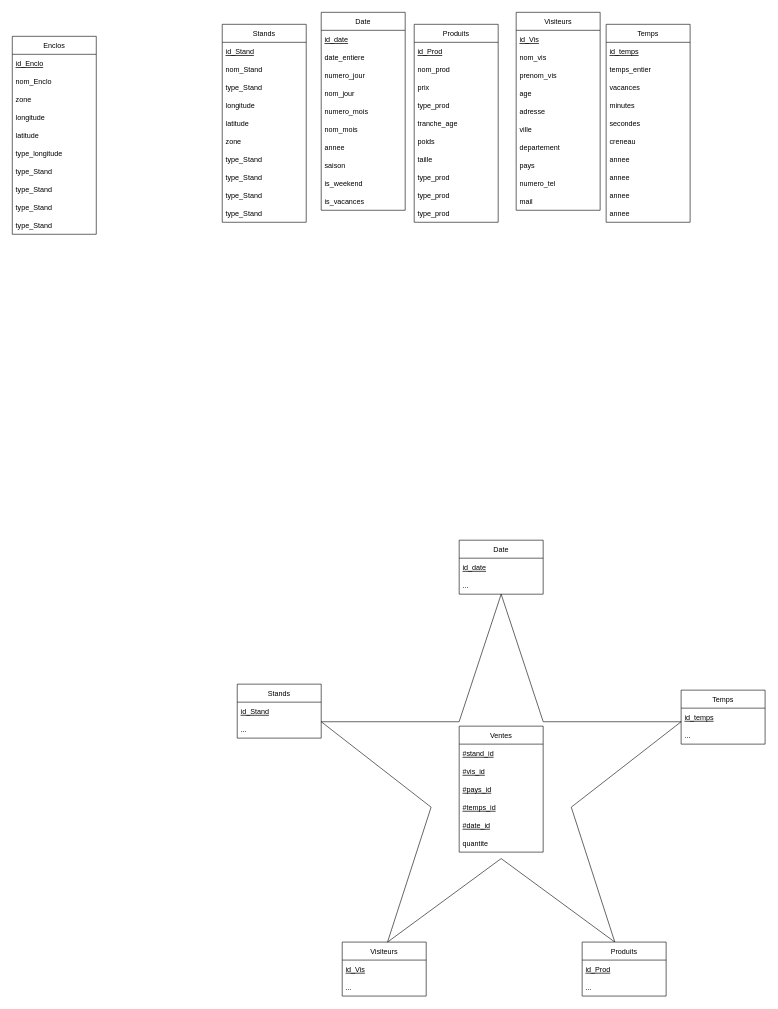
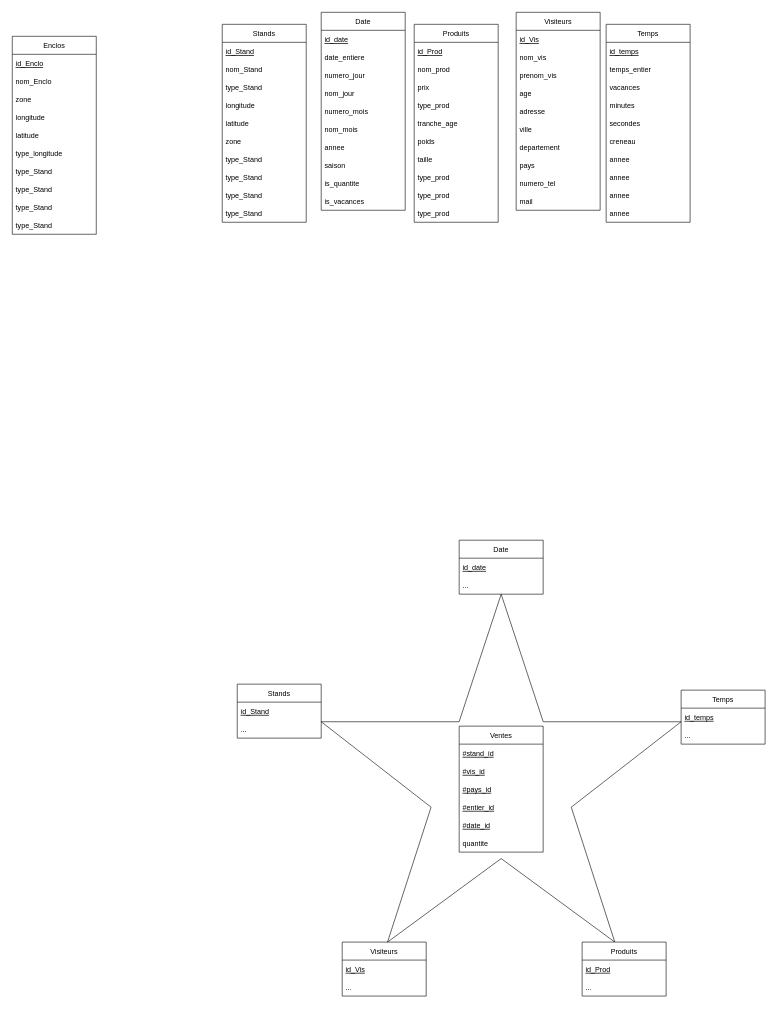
node "is_weekend": label "is_weekend" -> "is_quantite"
node "#temps_id": label "#temps_id" -> "#entier_id"
